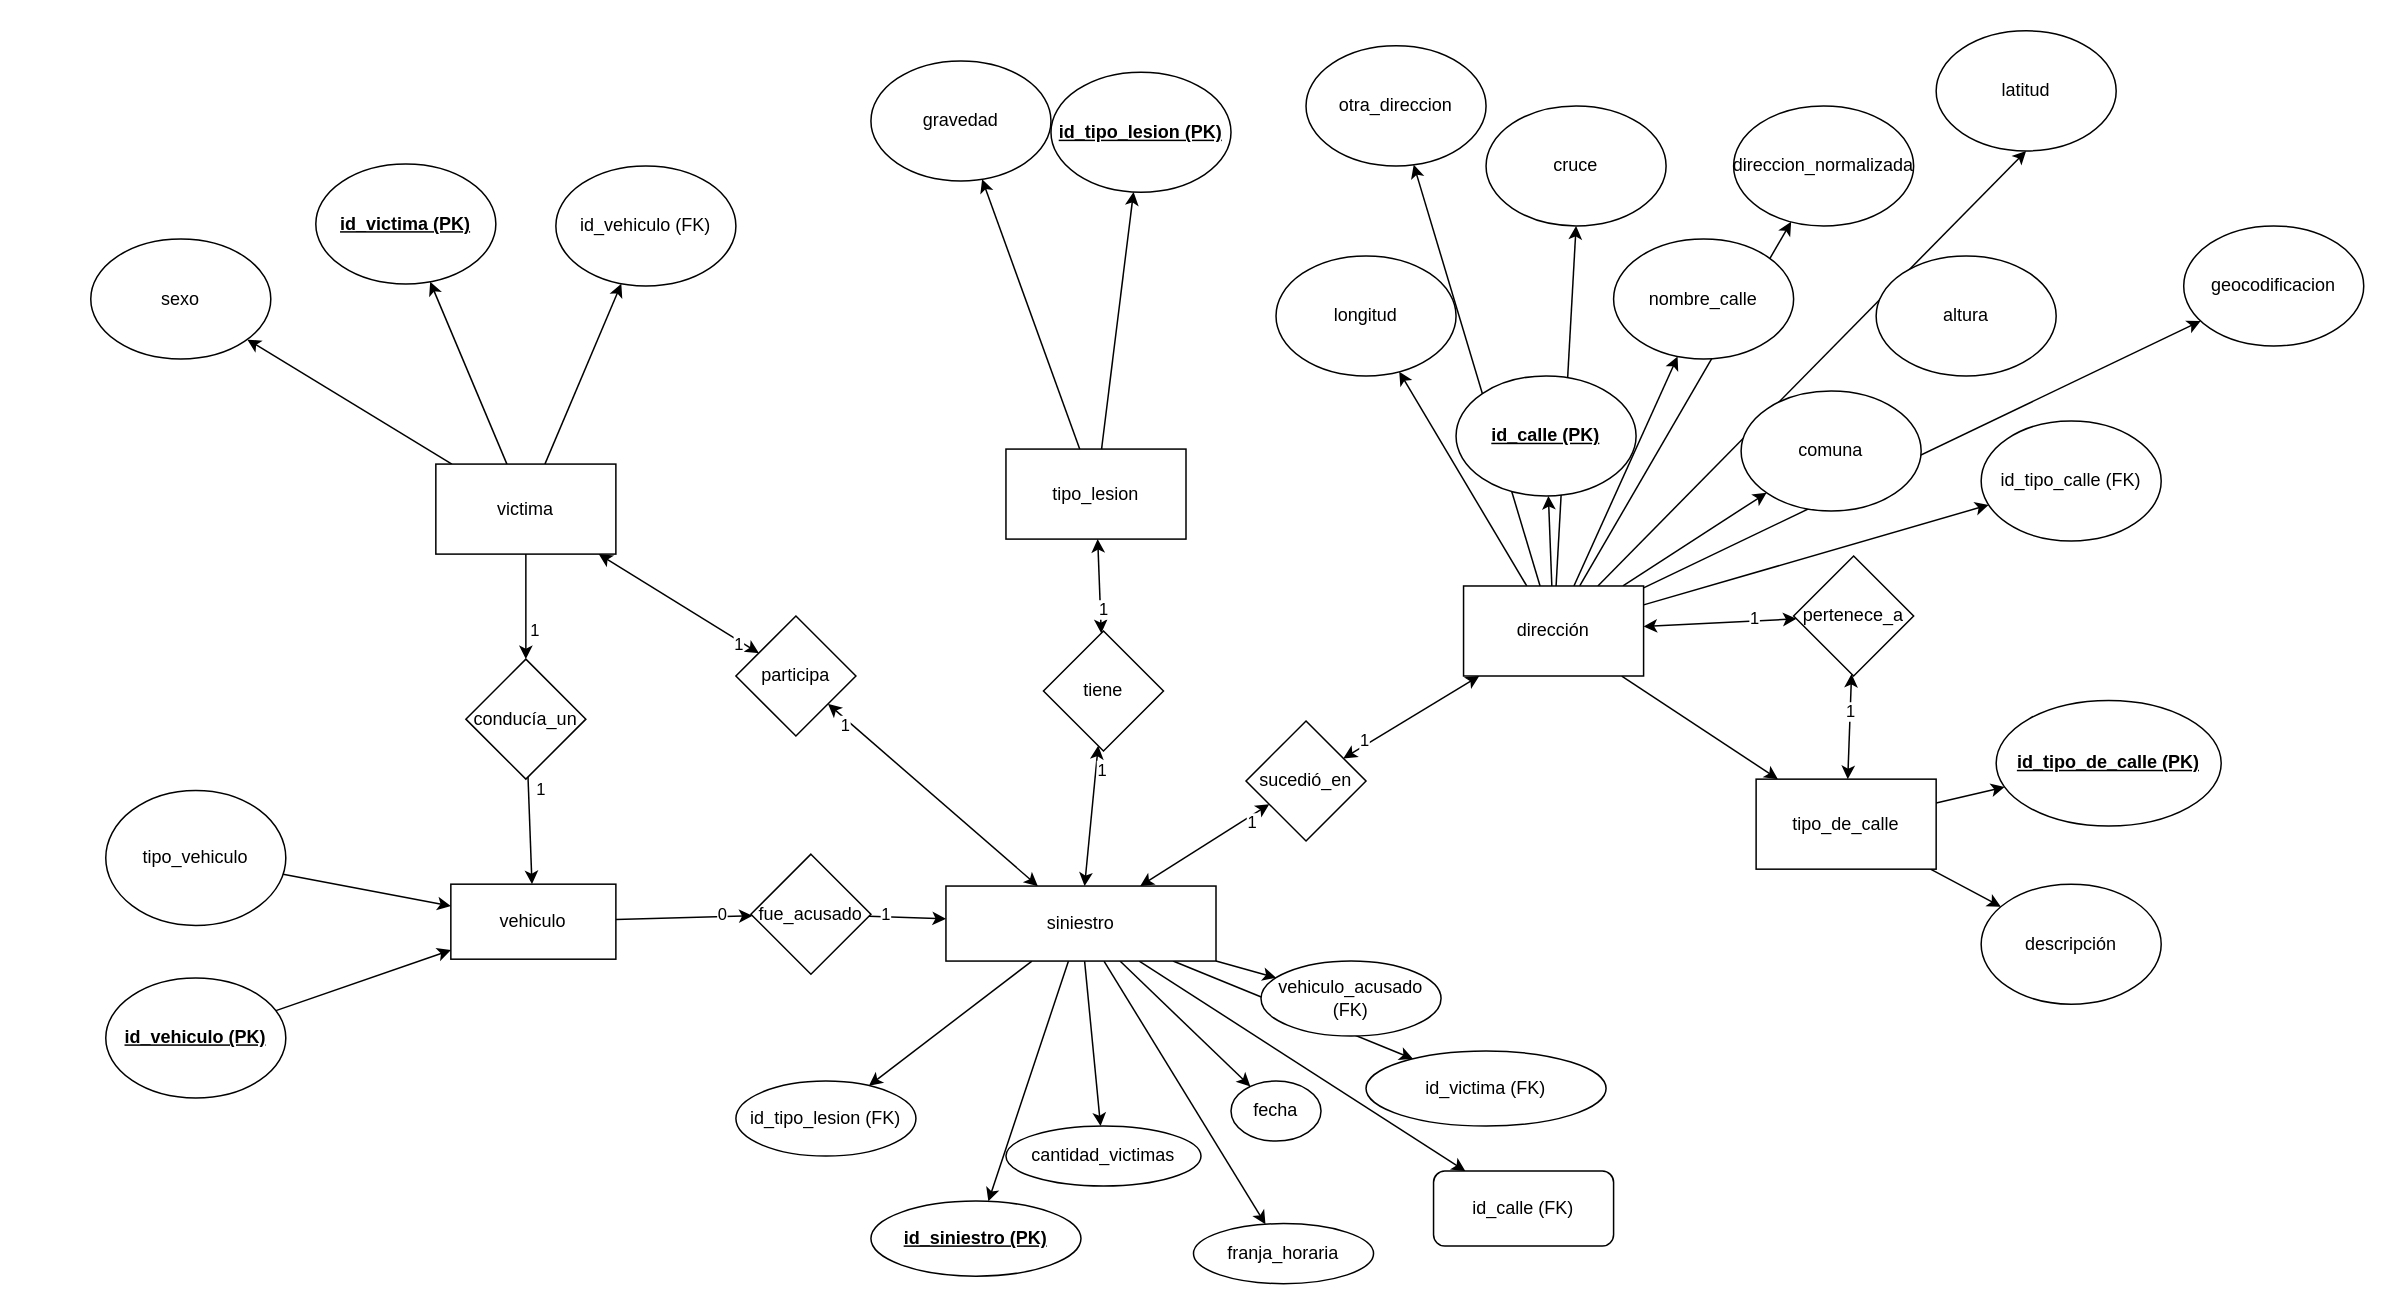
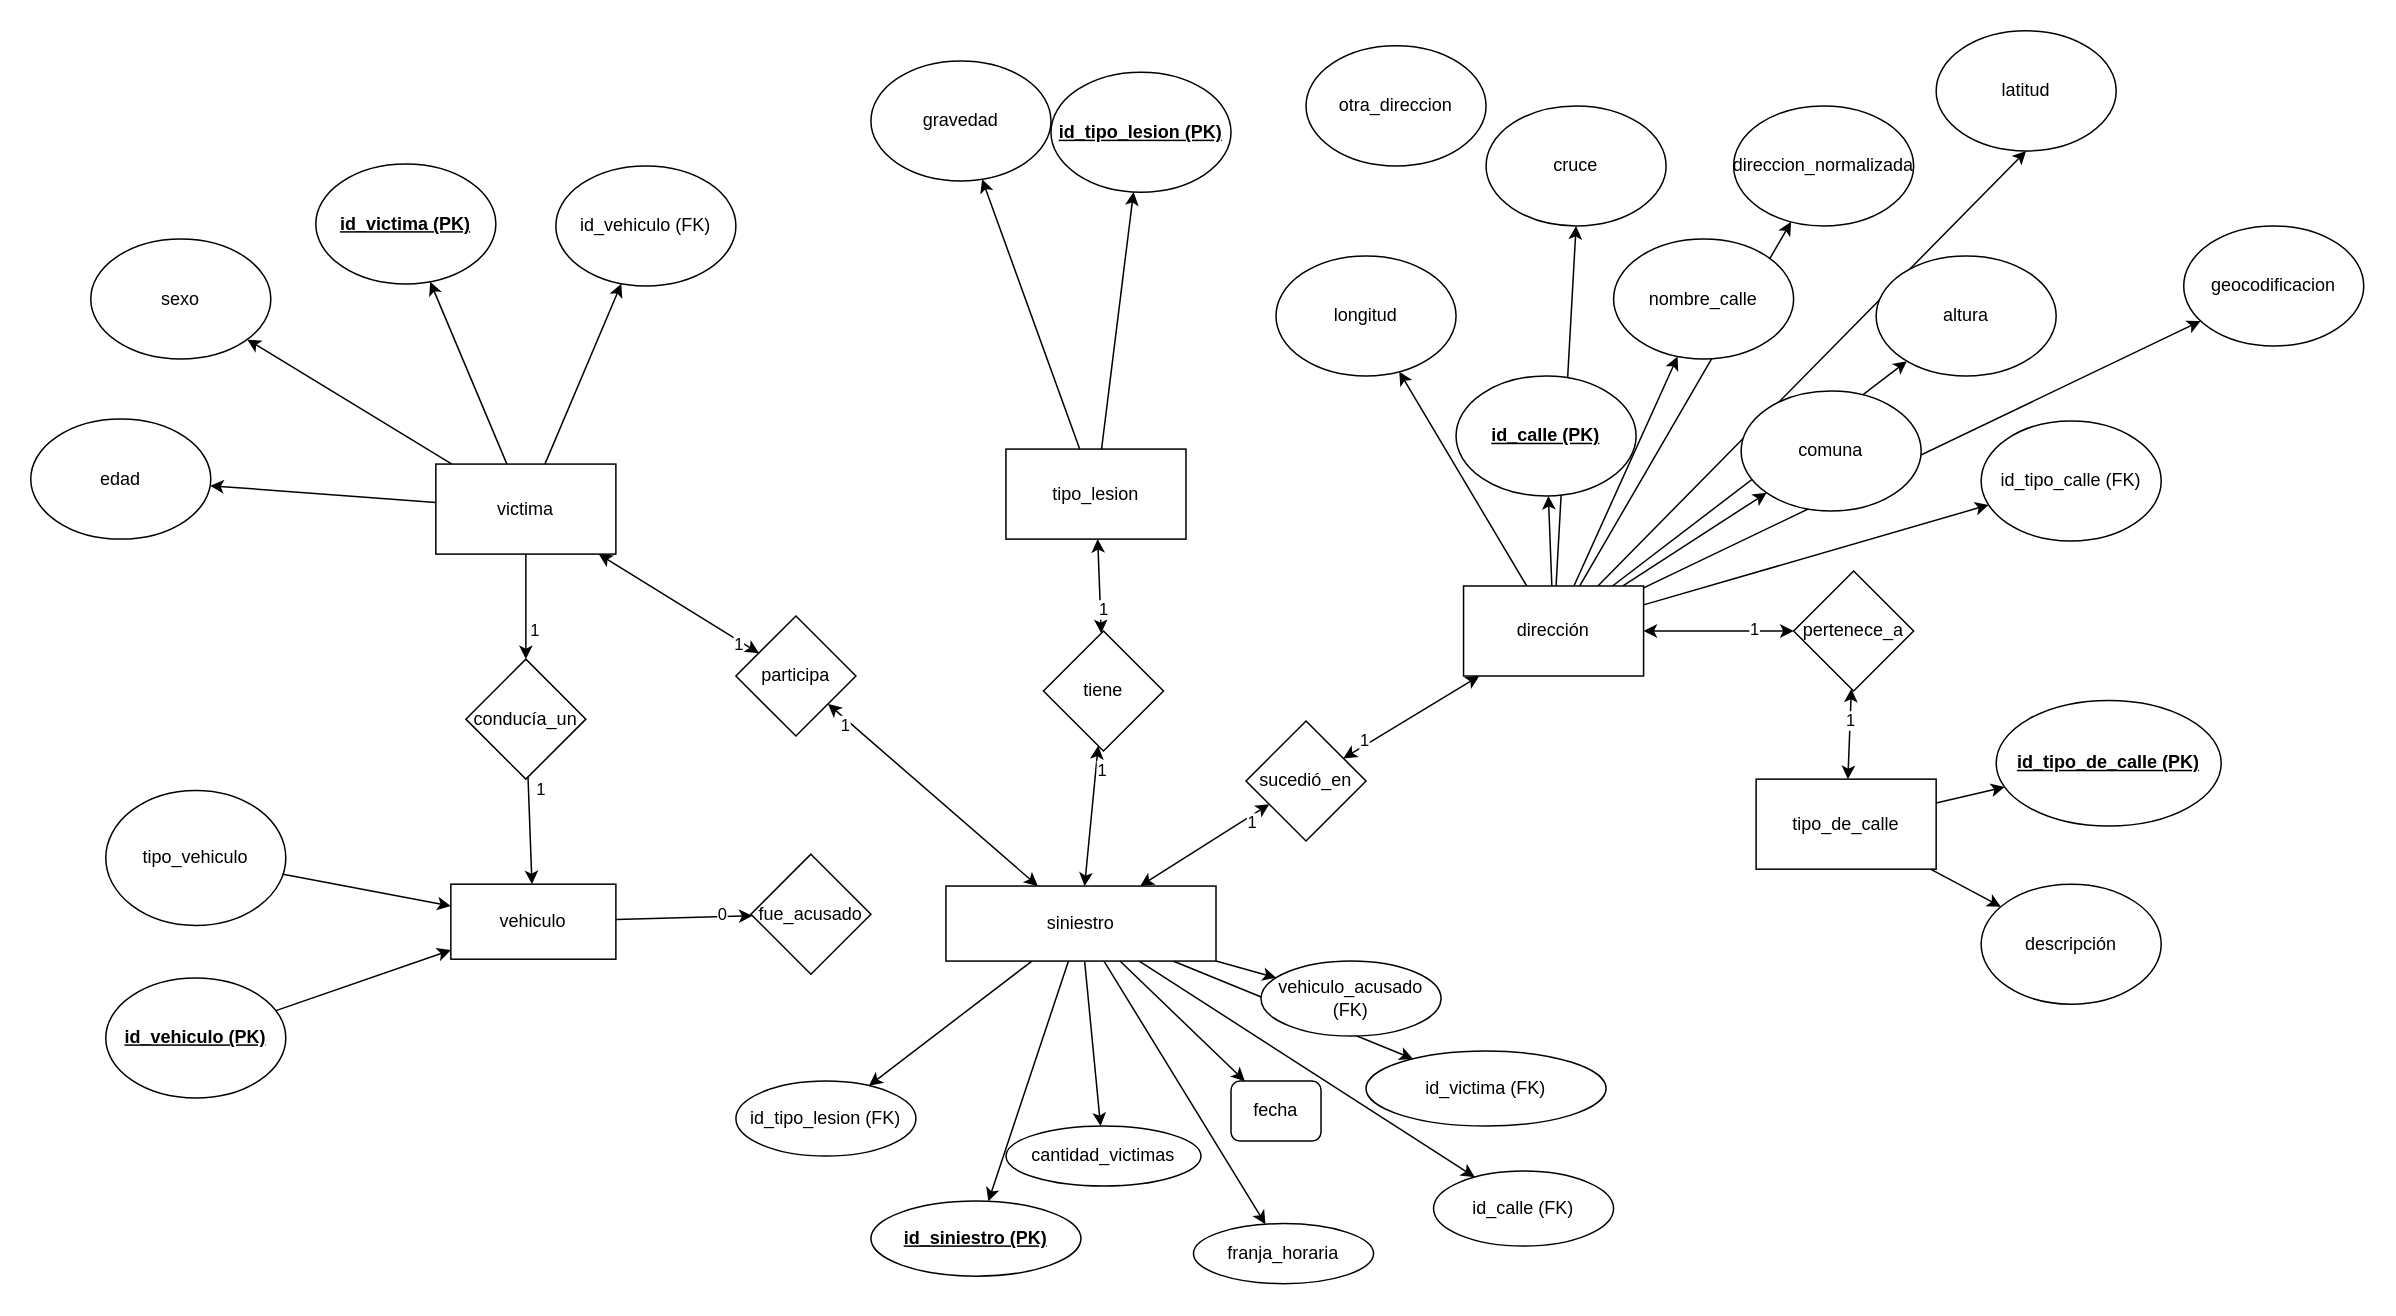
edge "dirección" -> "otra_direccion": removed
node "edad": added
edge "victima" -> "edad": added
node "pertenece_a": moved (1853, 616) -> (1853, 631)
edge "dirección" -> "tipo_de_calle": now "dirección" -> "altura"
edge "fue_acusado" -> "siniestro": removed, label "1"
node "fecha": shape ellipse -> rounded rectangle
node "id_calle (FK)": shape rounded rectangle -> ellipse
